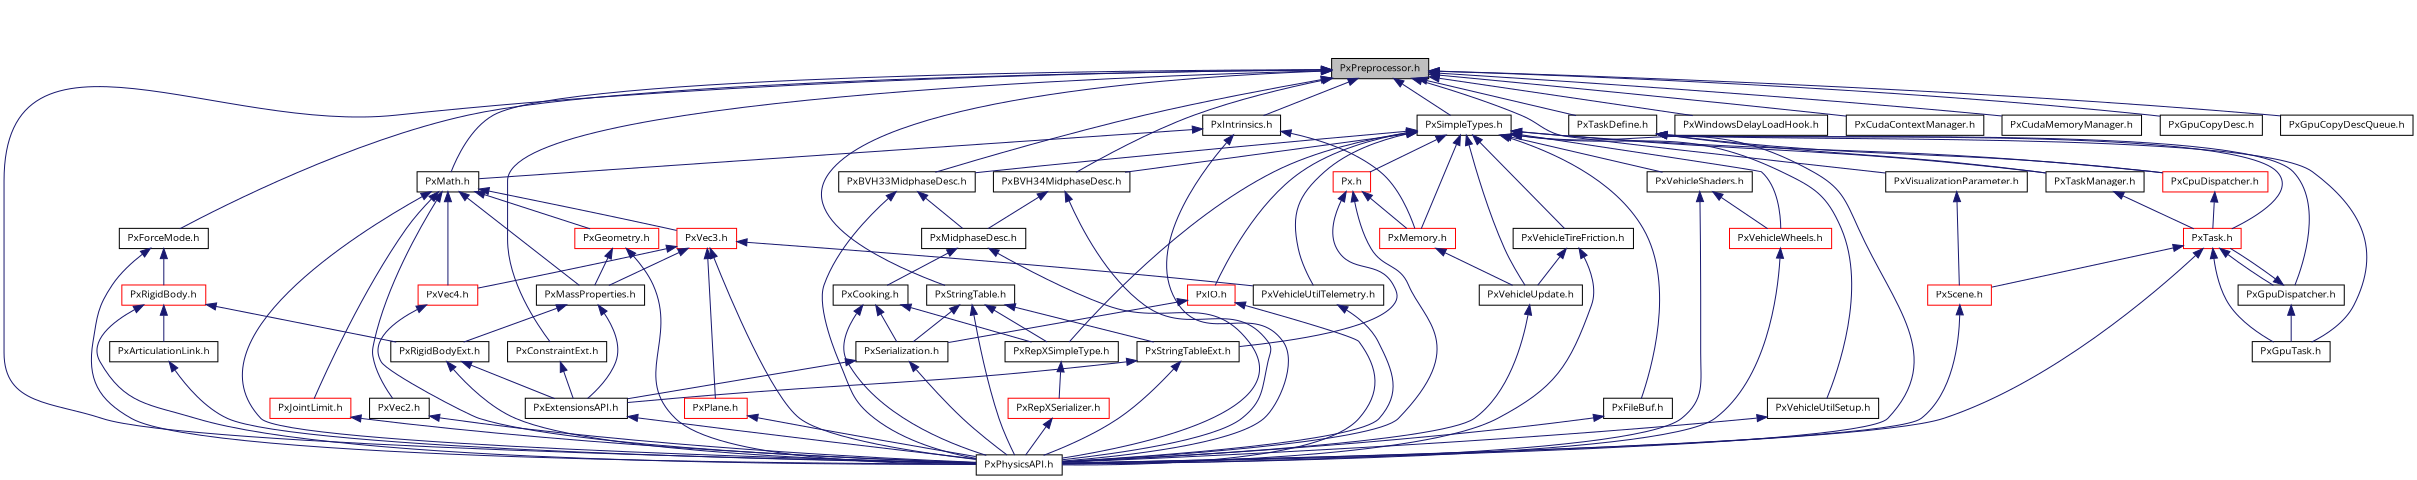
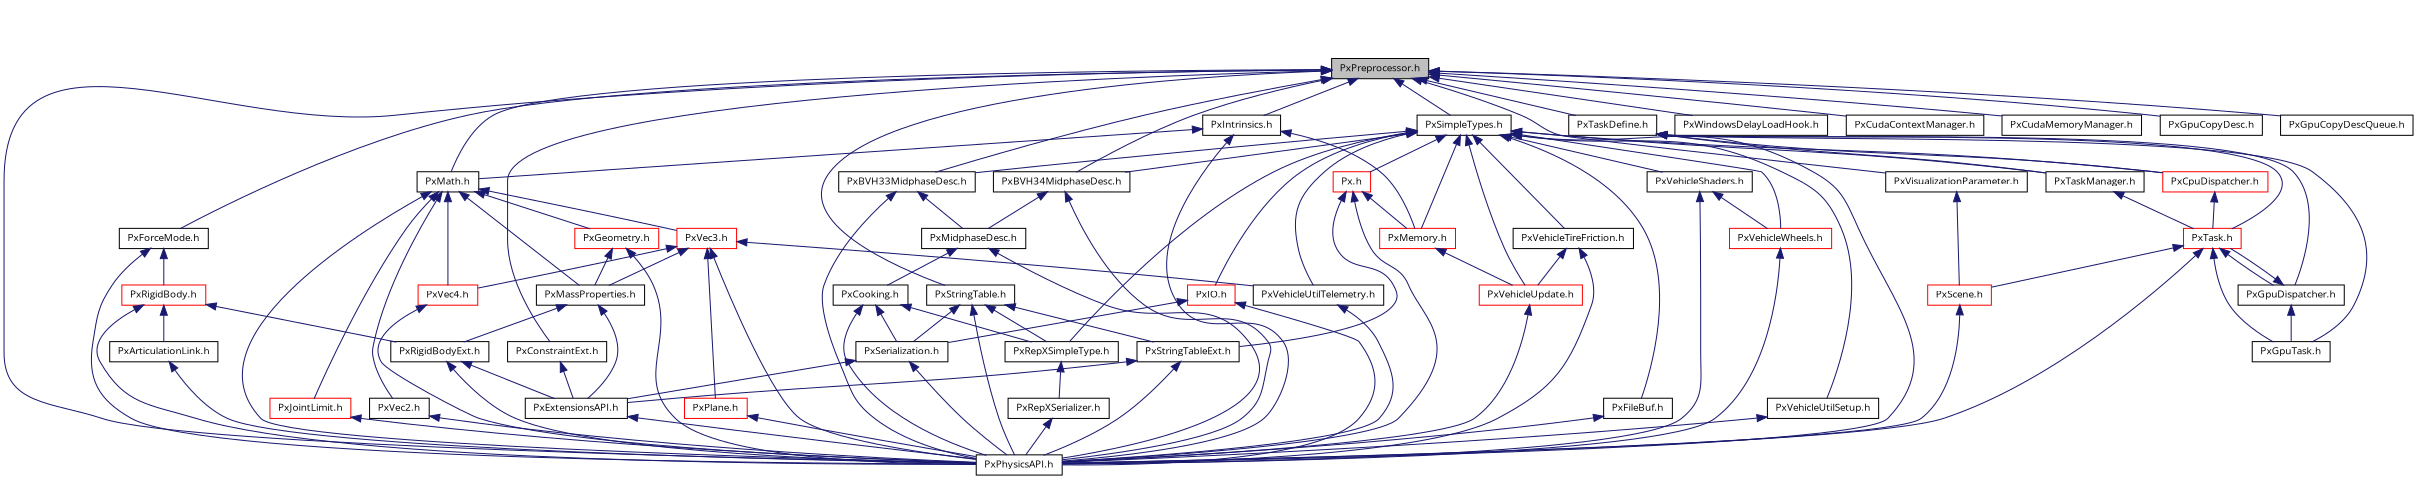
node "PxVehicleUpdate.h": color black -> red
node "PxRepXSerializer.h": color red -> black
